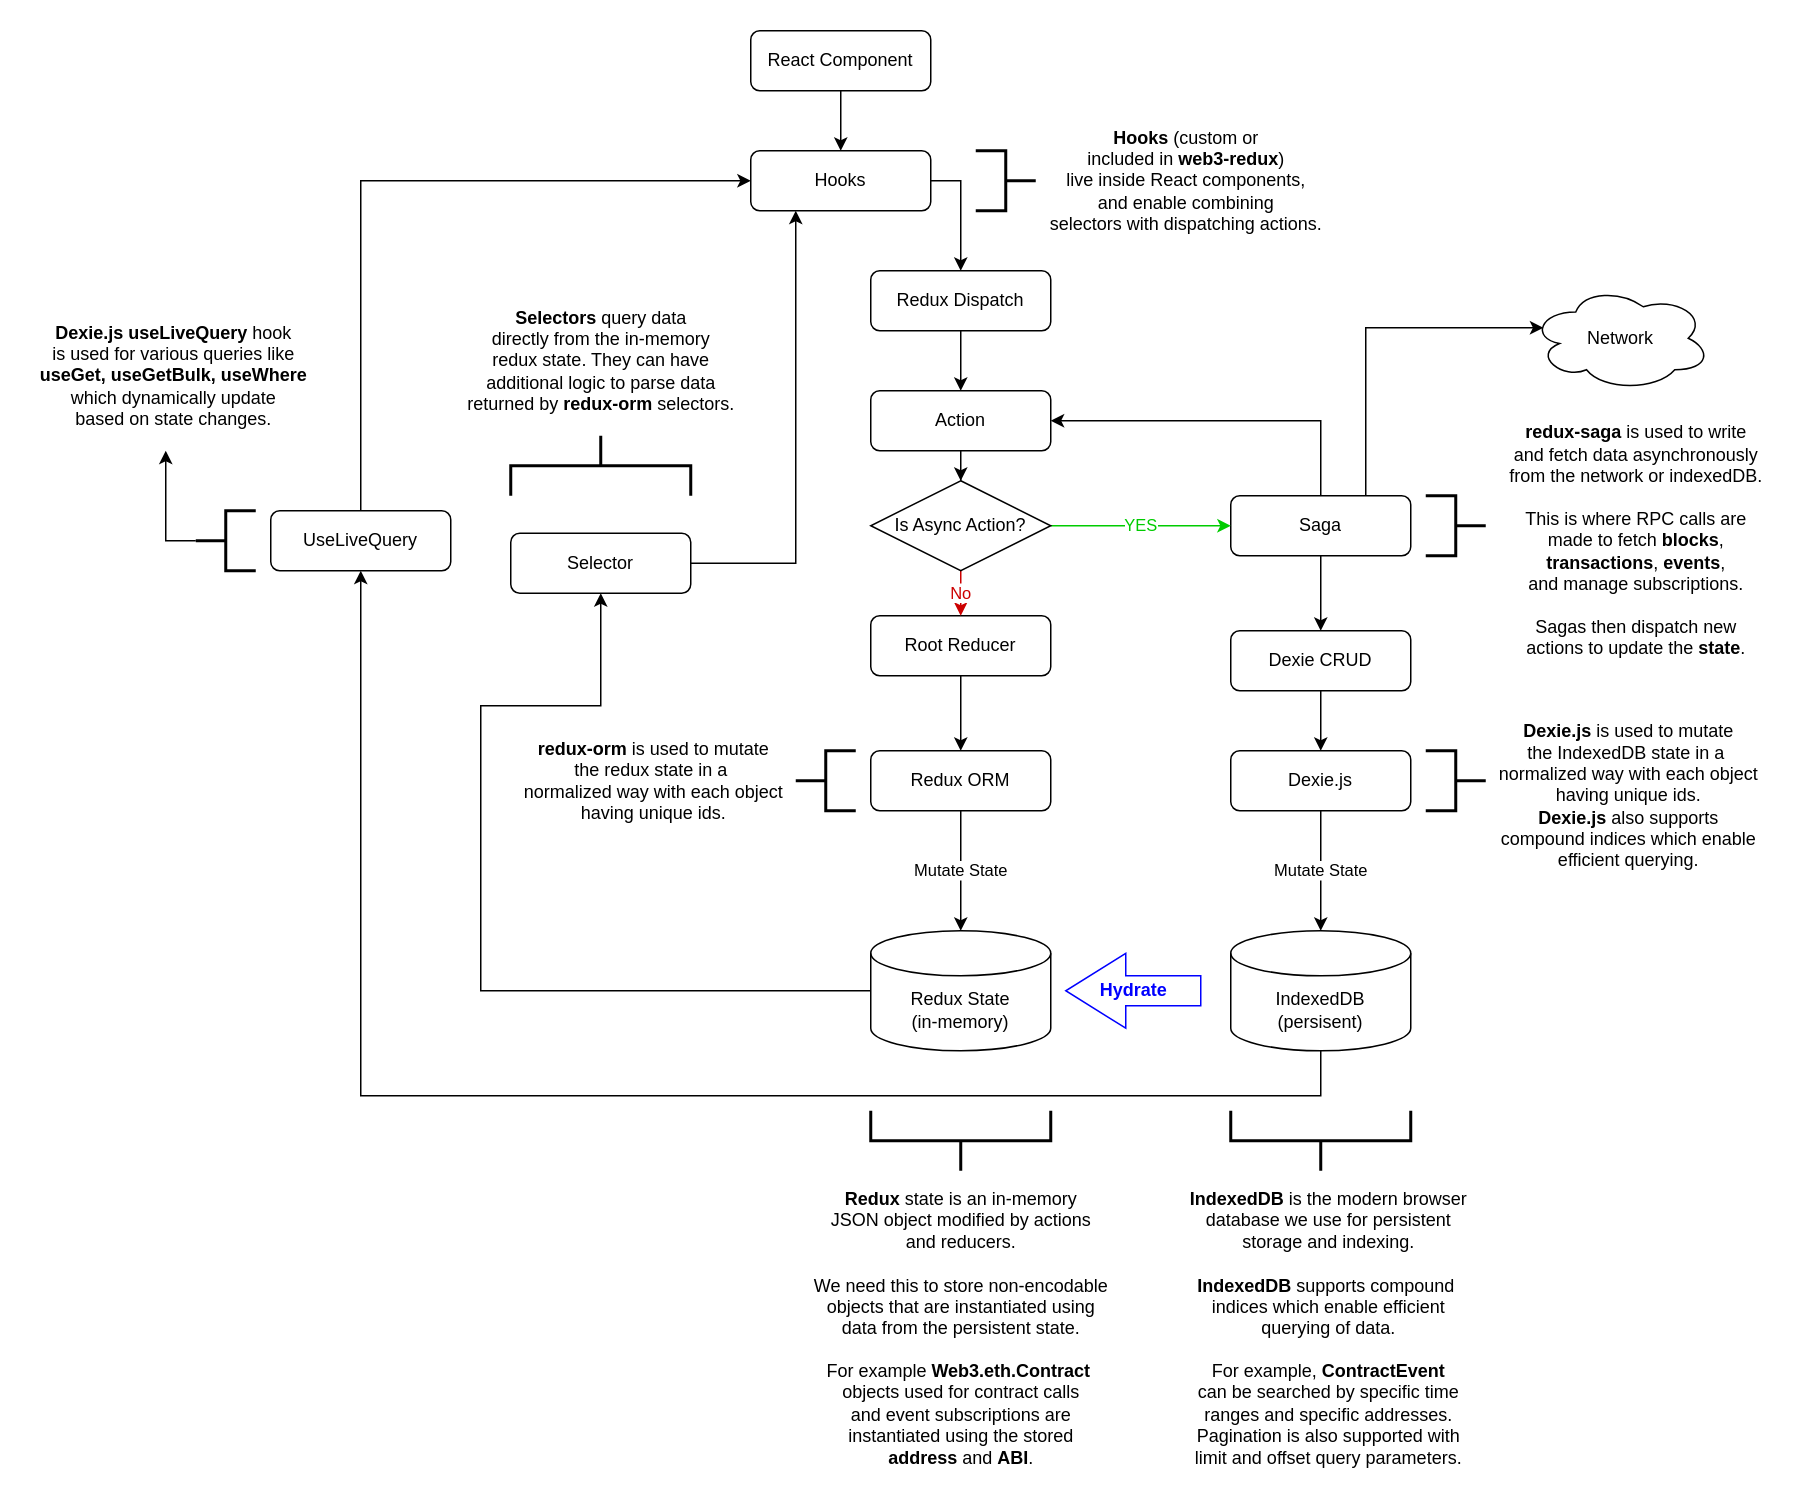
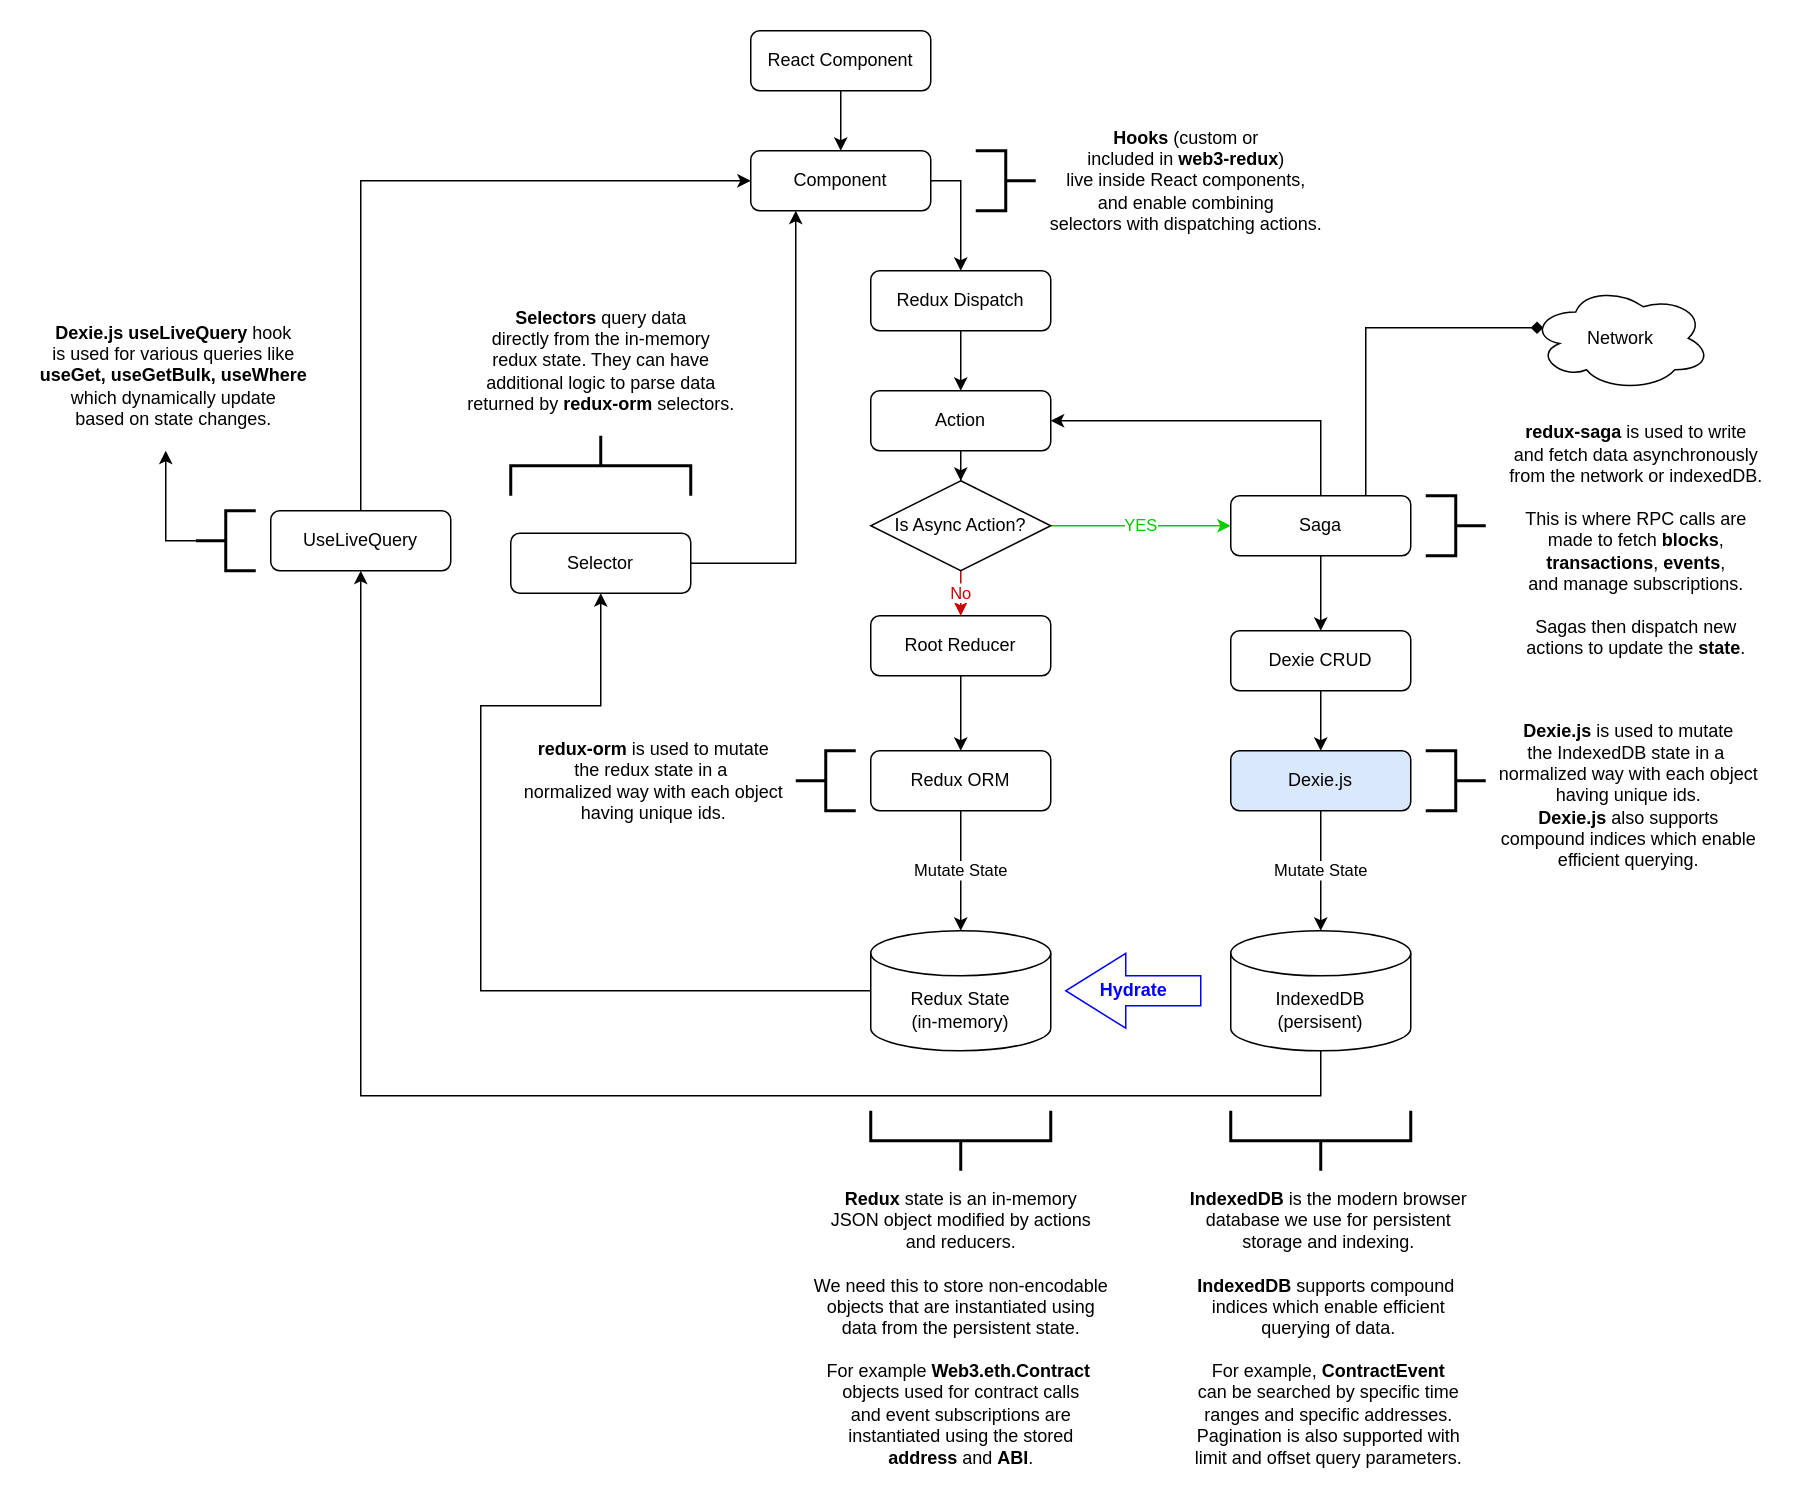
node "Hooks": label "Hooks" -> "Component"
edge "Saga" -> "Network": arrowhead classic -> diamond
node "Dexie.js": fillcolor #ffffff -> #dae8fc
